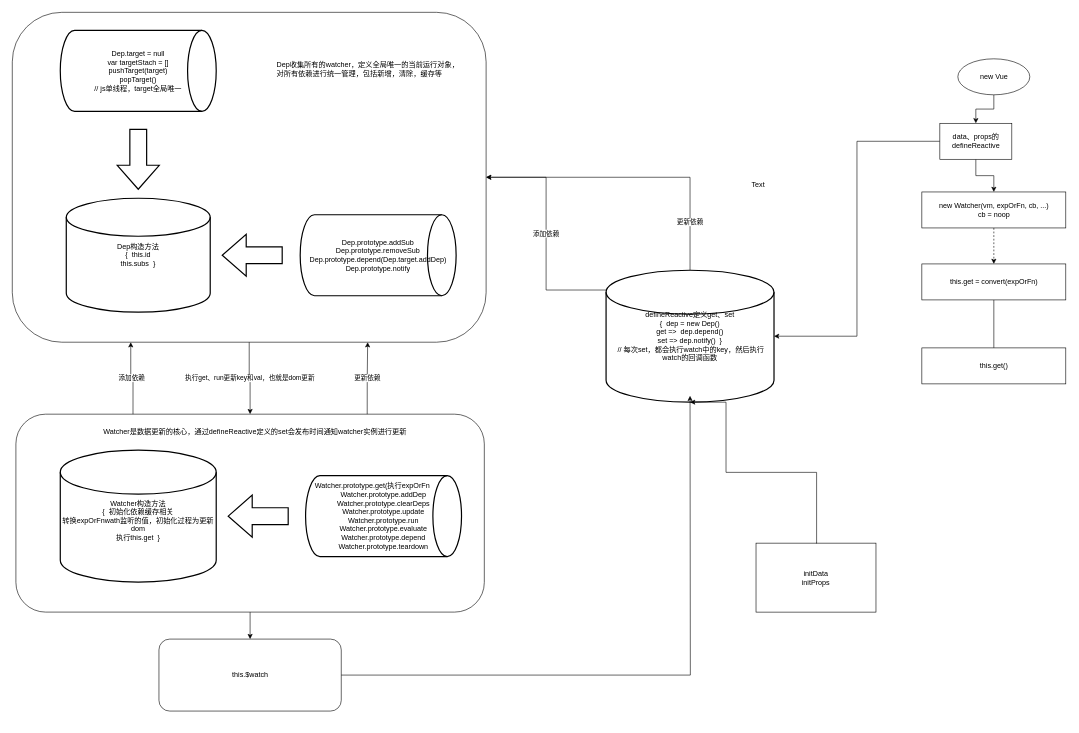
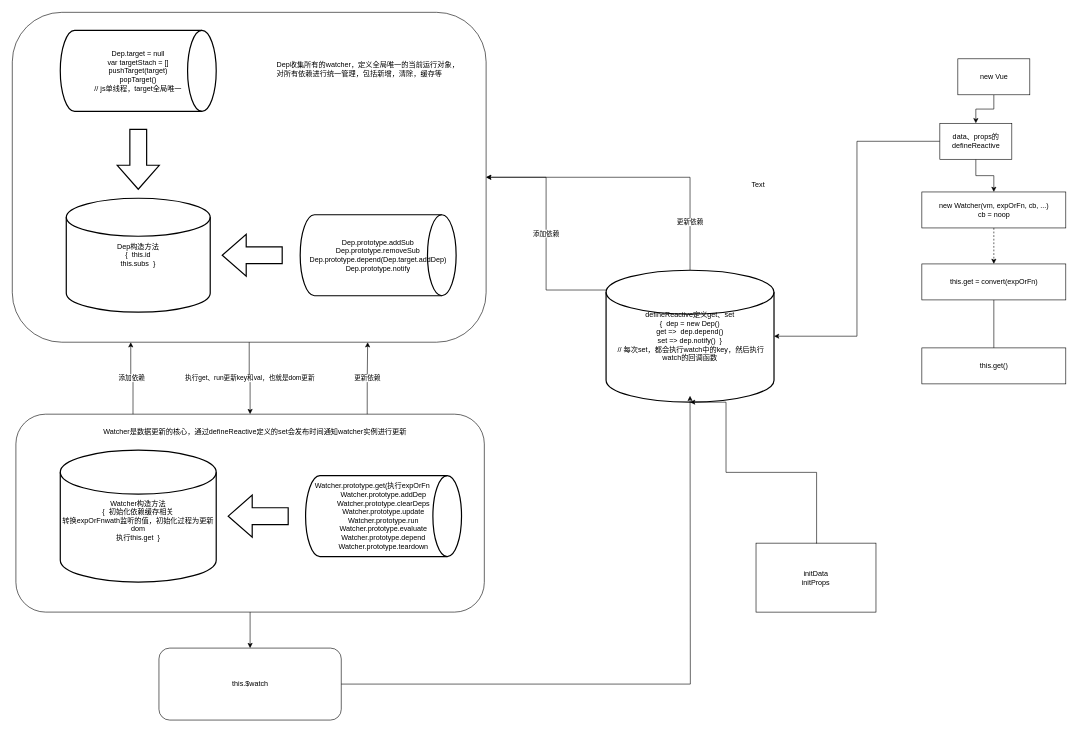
node "new Vue": shape ellipse -> rectangle
node "this.$watch": moved (250, 675) -> (250, 684)
